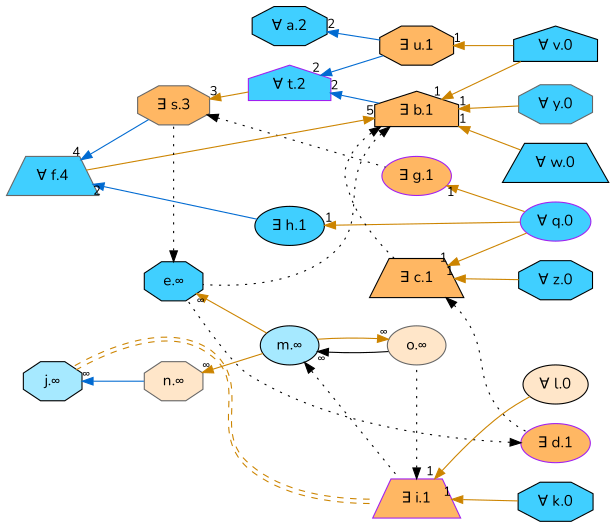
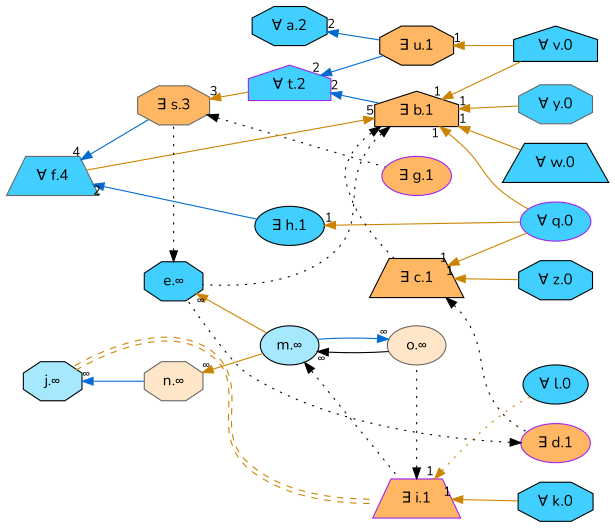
edge "∀ q.0" -> "∃ g.1": now "∀ q.0" -> "∃ b.1"
edge "m.∞" -> "o.∞": color #cc8400 -> #006ad1
node "∀ l.0": fillcolor #ffe6c9 -> #40cfff
edge "∀ l.0" -> "∃ i.1": style solid -> dotted
